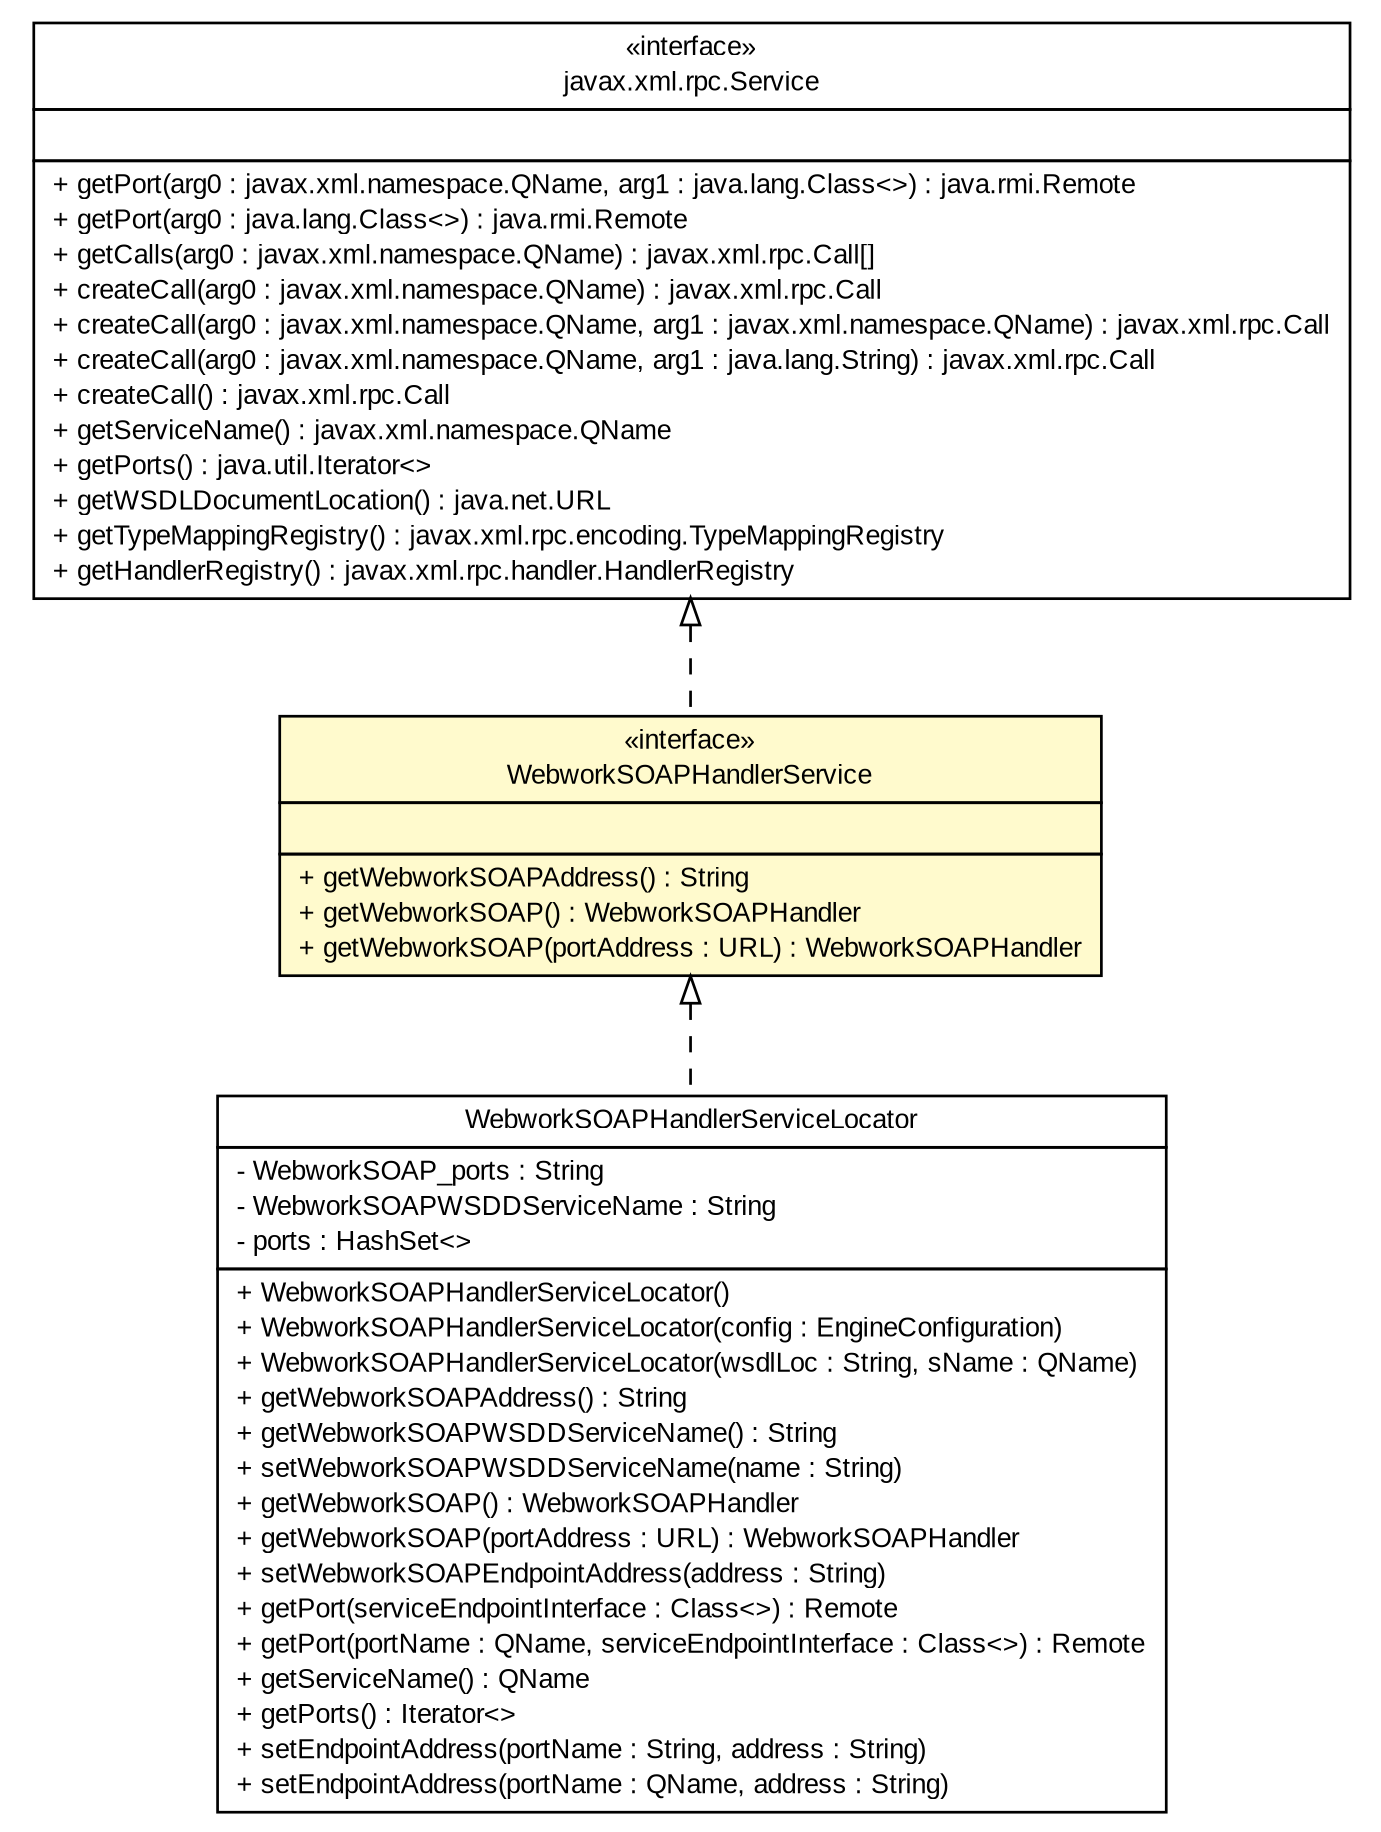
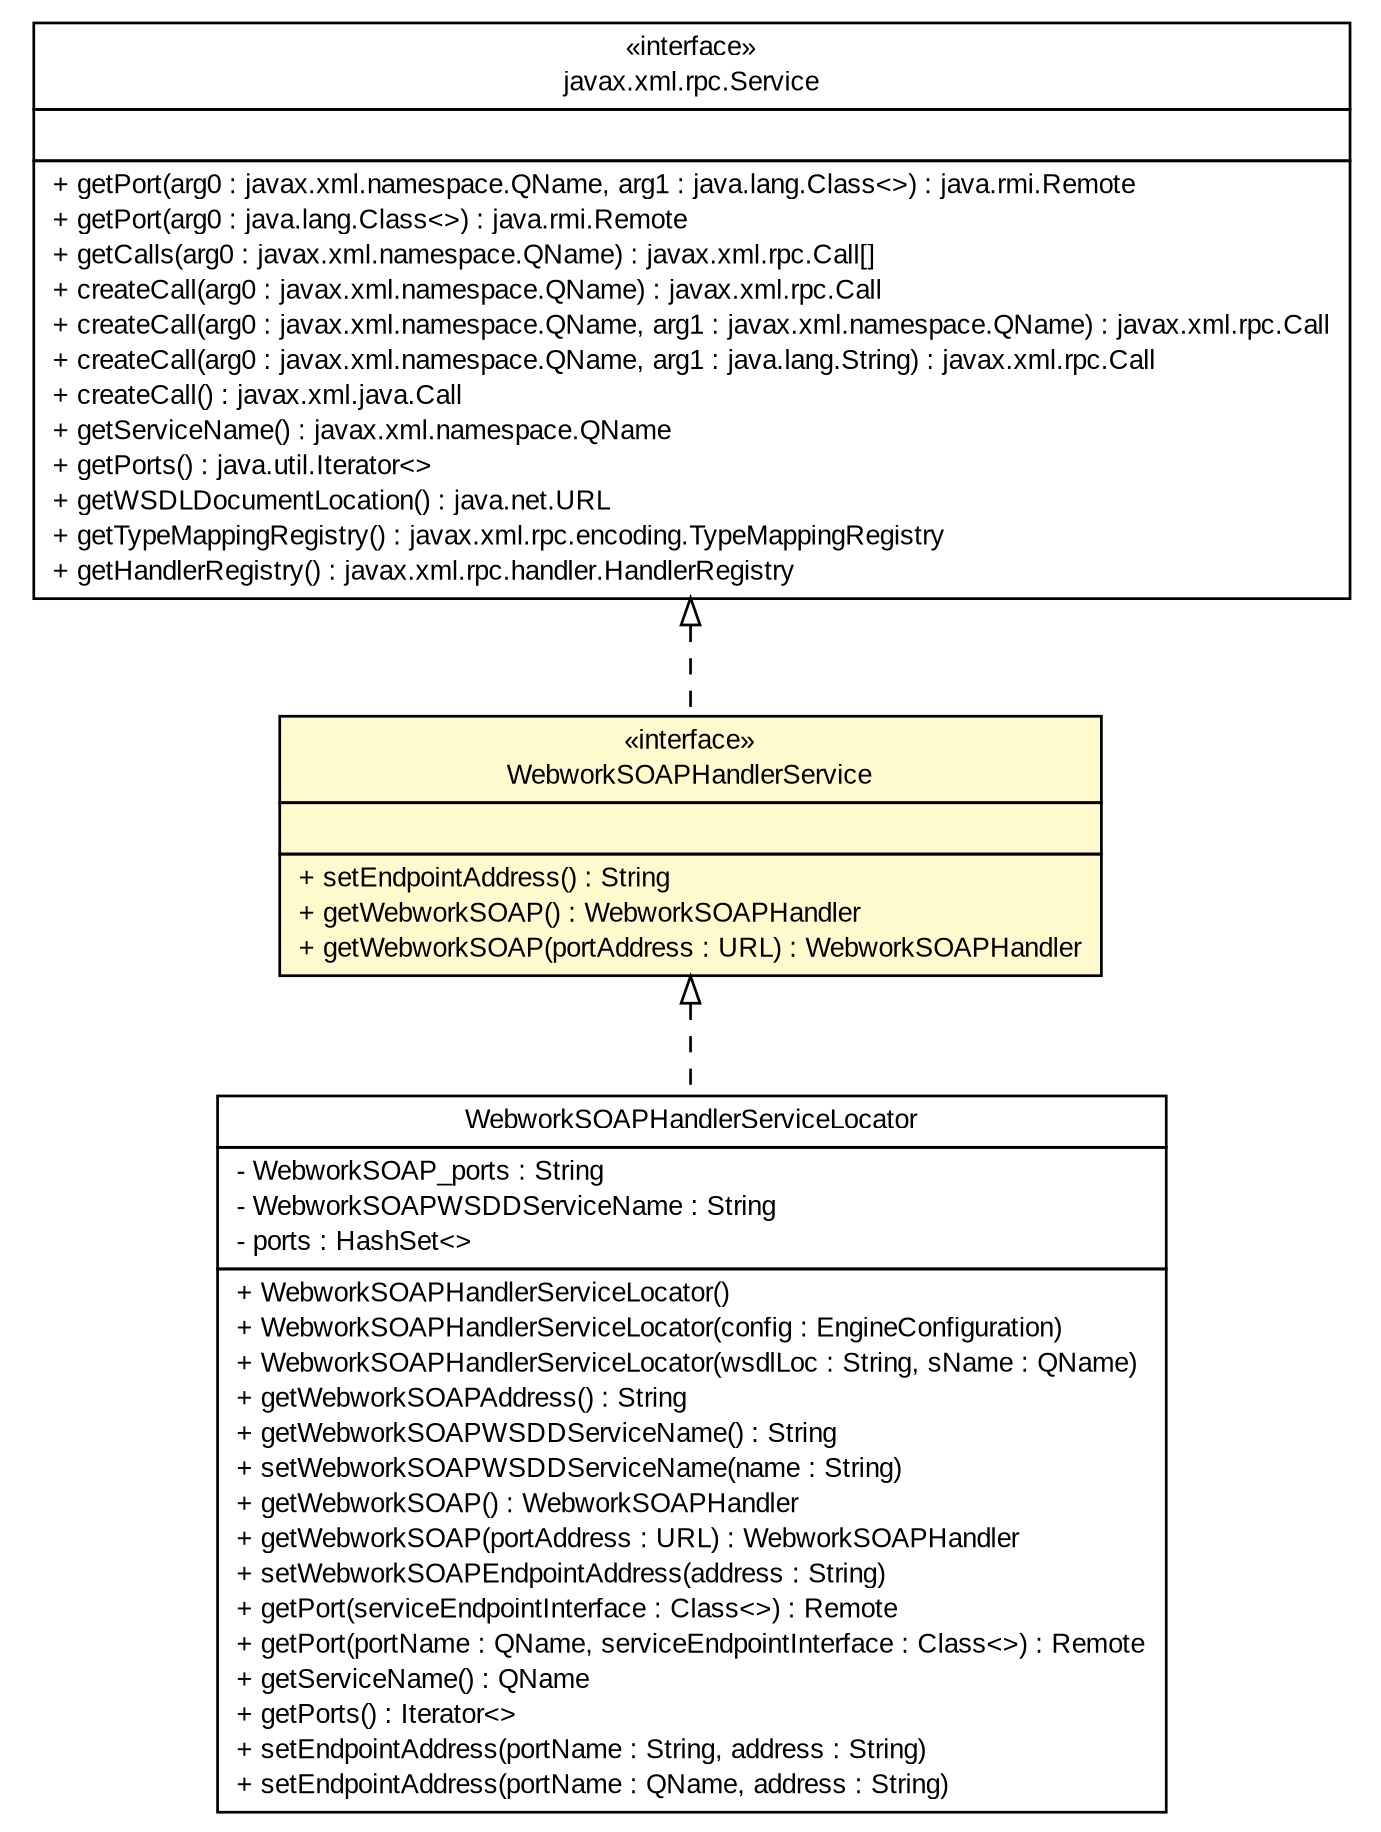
node "javax.xml.rpc.Service": text "+ createCall() : javax.xml.rpc.Call" -> "+ createCall() : javax.xml.java.Call"
node "WebworkSOAPHandlerService": text "+ getWebworkSOAPAddress() : String" -> "+ setEndpointAddress() : String"
